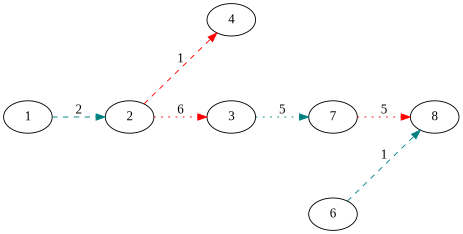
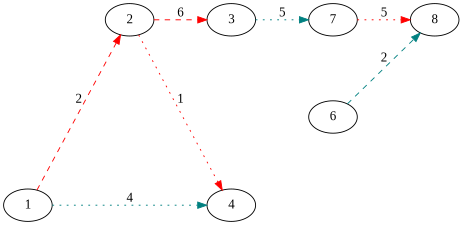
edge "2" -> "4": style dashed -> dotted
edge "1" -> "2": color teal -> red
edge "2" -> "3": style dotted -> dashed
edge "6" -> "8": label "1" -> "2"
edge "1" -> "4": added, label "4"
